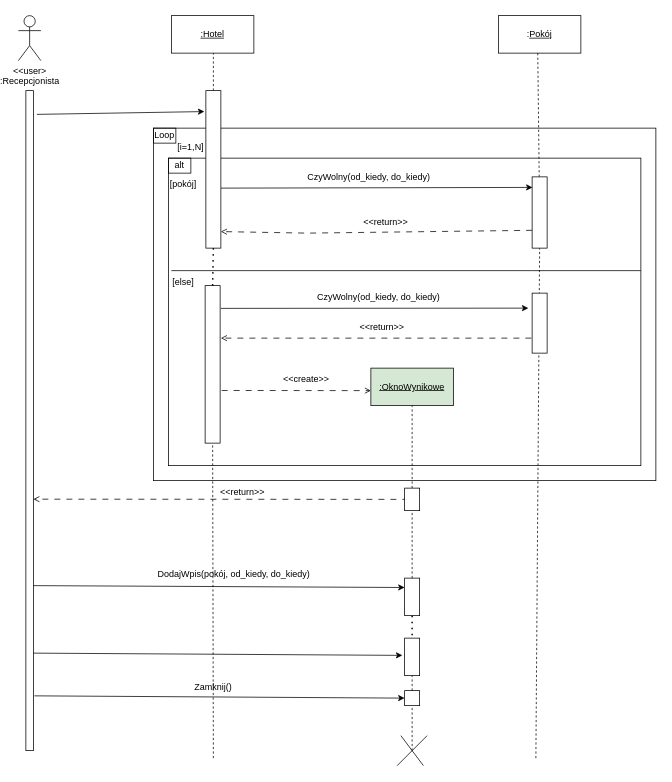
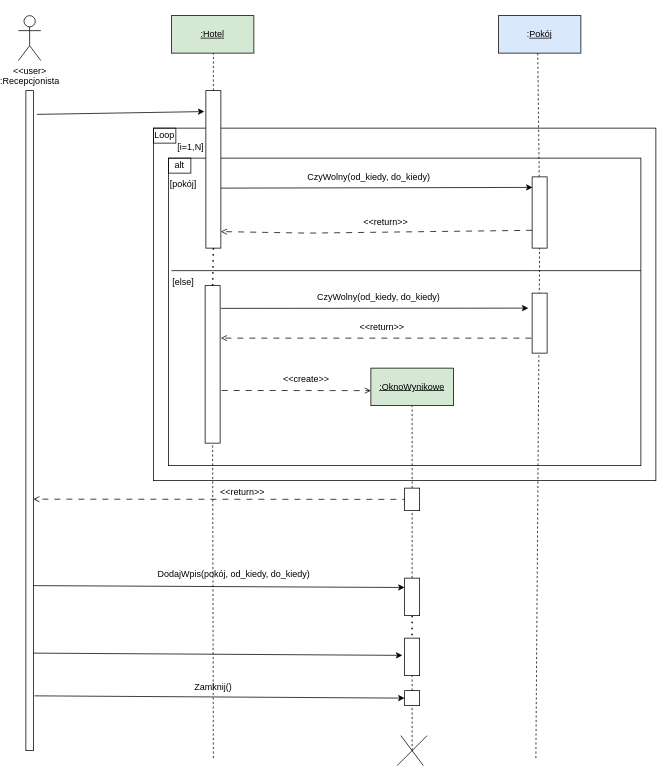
node ":Hotel": fillcolor #ffffff -> #d5e8d4
node ":Pokój": fillcolor #ffffff -> #dae8fc
